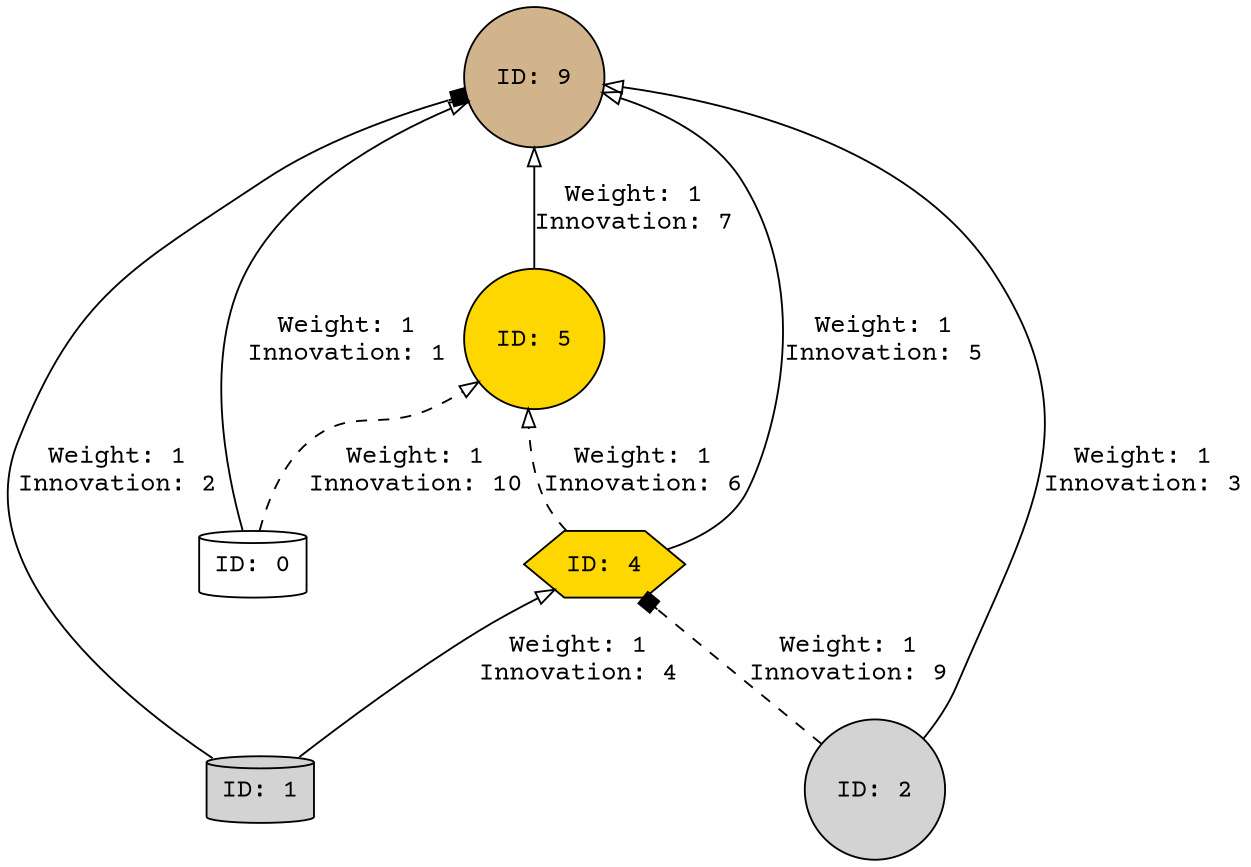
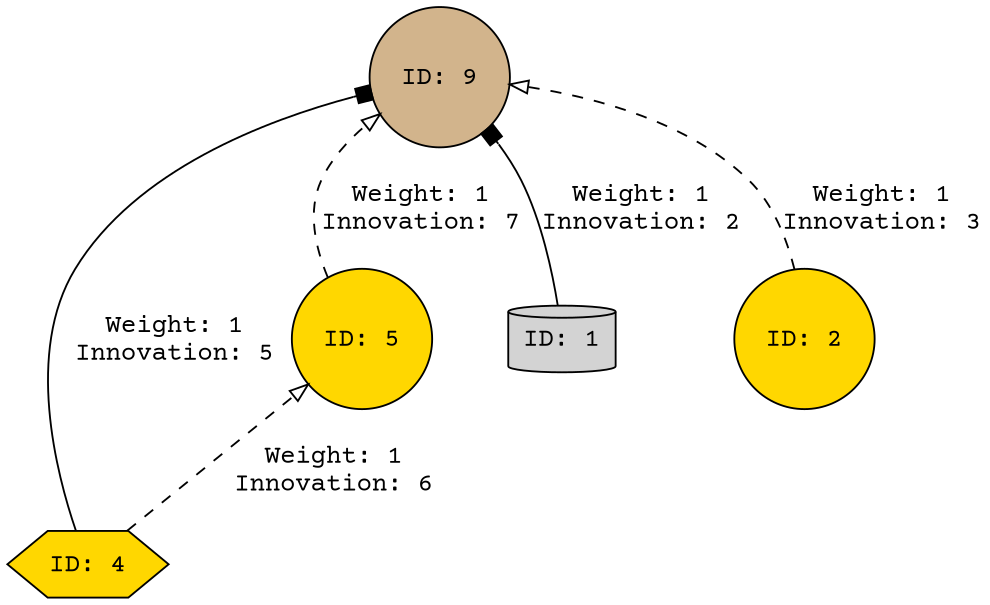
edge "ID: 5" -> "ID: 9": style solid -> dashed
edge "ID: 2" -> "ID: 9": style solid -> dashed
edge "ID: 4" -> "ID: 9": arrowhead onormal -> box
node "ID: 0": removed
edge "ID: 1" -> "ID: 4": removed, label "Weight: 1 Innovation: 4"
edge "ID: 2" -> "ID: 4": removed, label "Weight: 1 Innovation: 9"
node "ID: 2": fillcolor lightgrey -> gold
